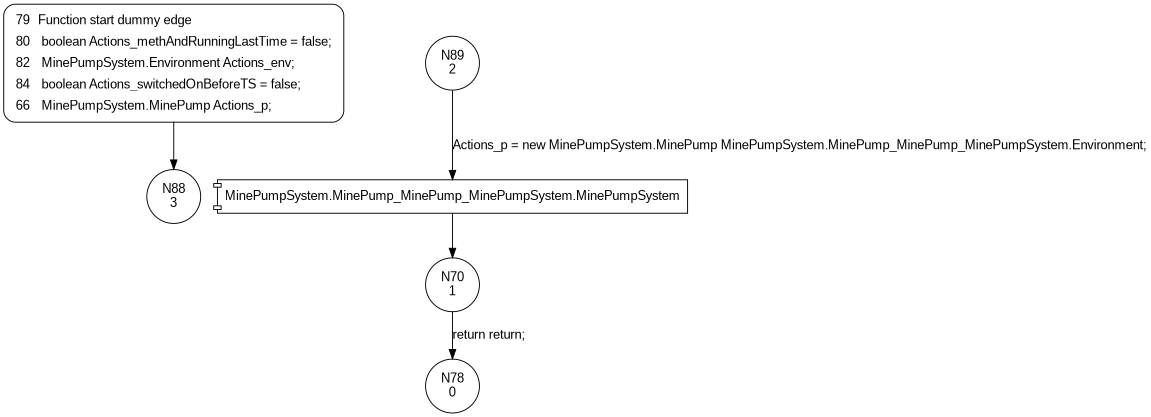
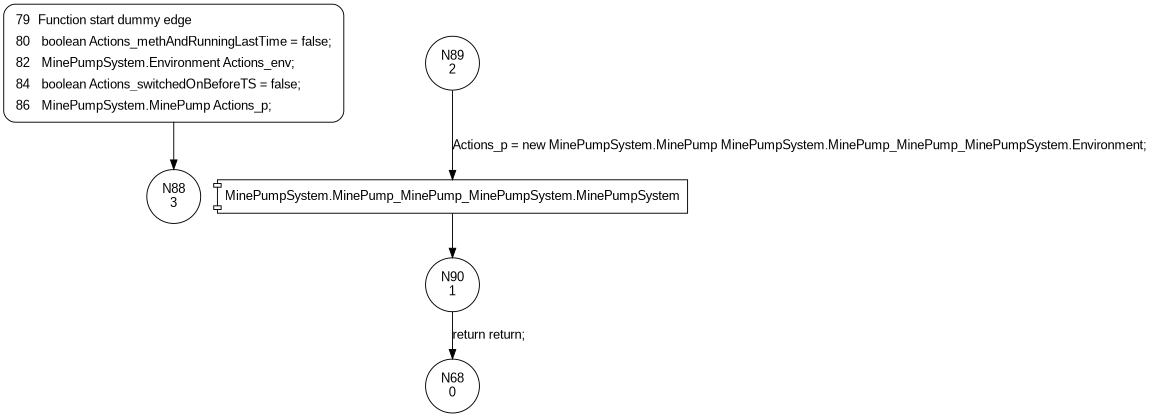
node "79": text "66" -> "86"
node "N70 1": label "N70 1" -> "N90 1"
node "N78 0": label "N78 0" -> "N68 0"
